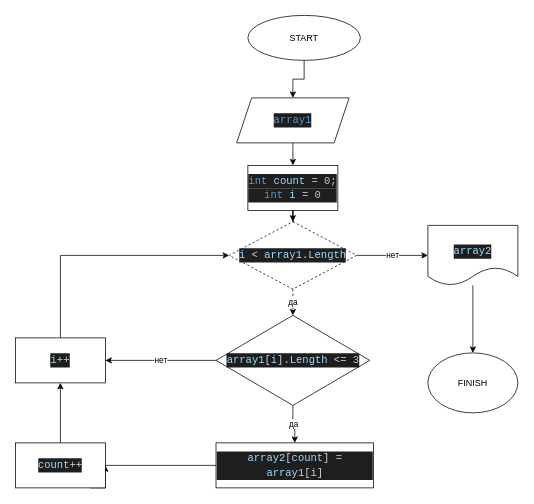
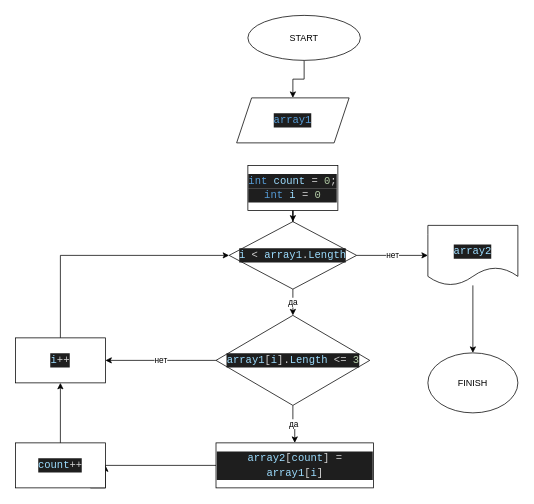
edge "array1" -> "int count = 0; int i = 0": removed
node "i < array1.Length": style dashed -> solid
edge "i < array1.Length" -> "array1[i].Length <= 3": style dashed -> solid
